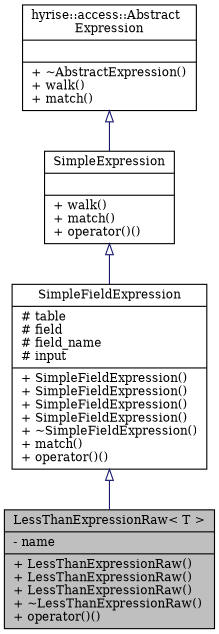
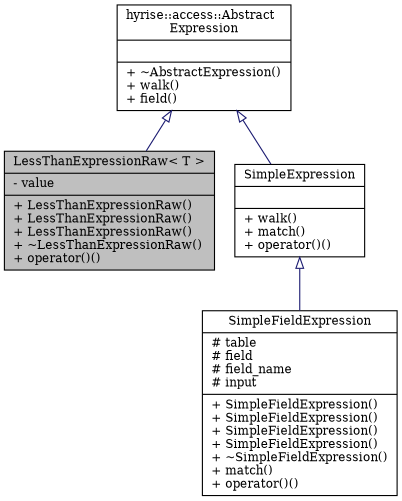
node "hyrise::access::Abstract": text "+ match()" -> "+ field()"
edge "LessThanExpressionRaw< T >" -> "SimpleFieldExpression": now "LessThanExpressionRaw< T >" -> "hyrise::access::Abstract"
node "LessThanExpressionRaw< T >": text "- name" -> "- value"
